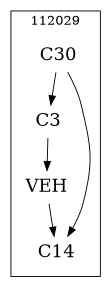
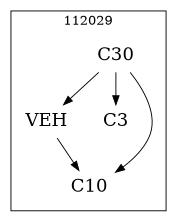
edge "C3" -> "VEH": now "C30" -> "VEH"
node "C14": label "C14" -> "C10"
